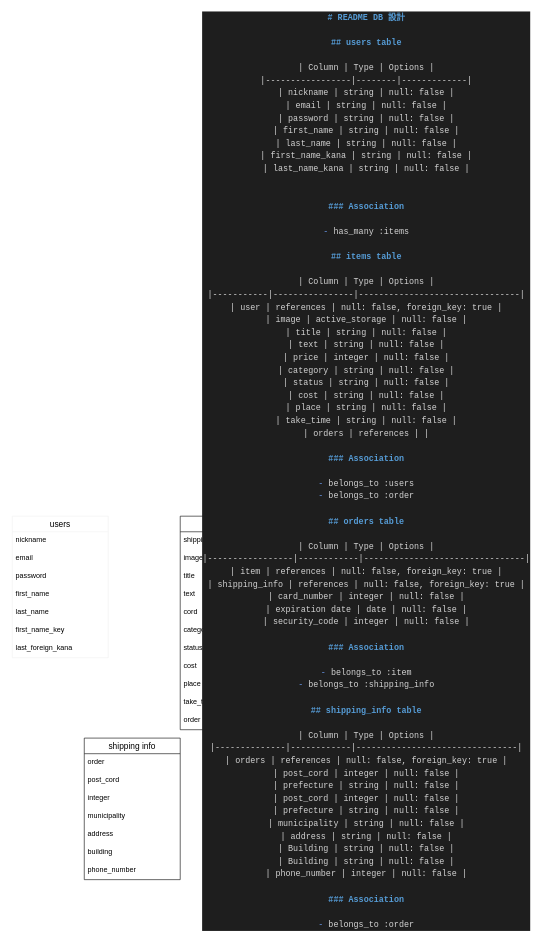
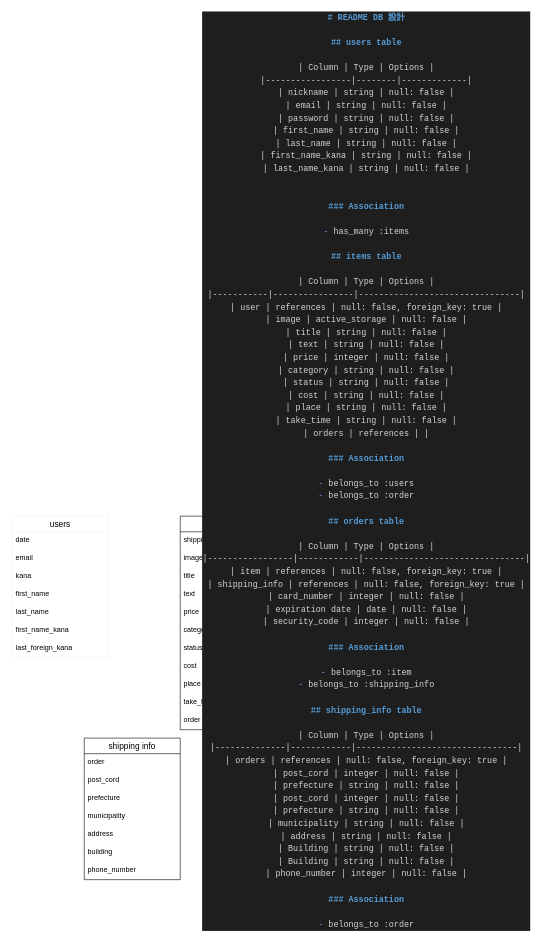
node "nickname": label "nickname" -> "date"
node "password": label "password" -> "kana"
node "cord": label "cord" -> "price"
node "first_name_key": label "first_name_key" -> "first_name_kana"
node "integer": label "integer" -> "prefecture"
